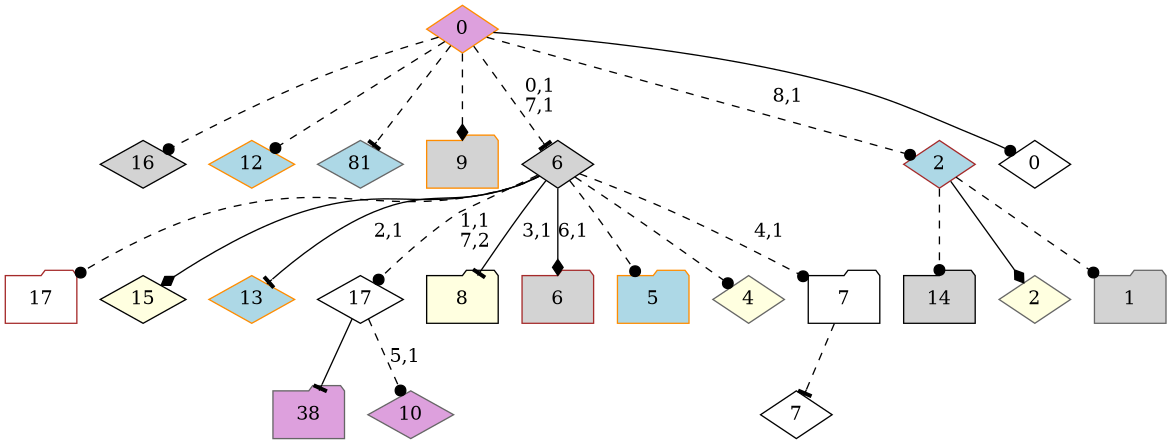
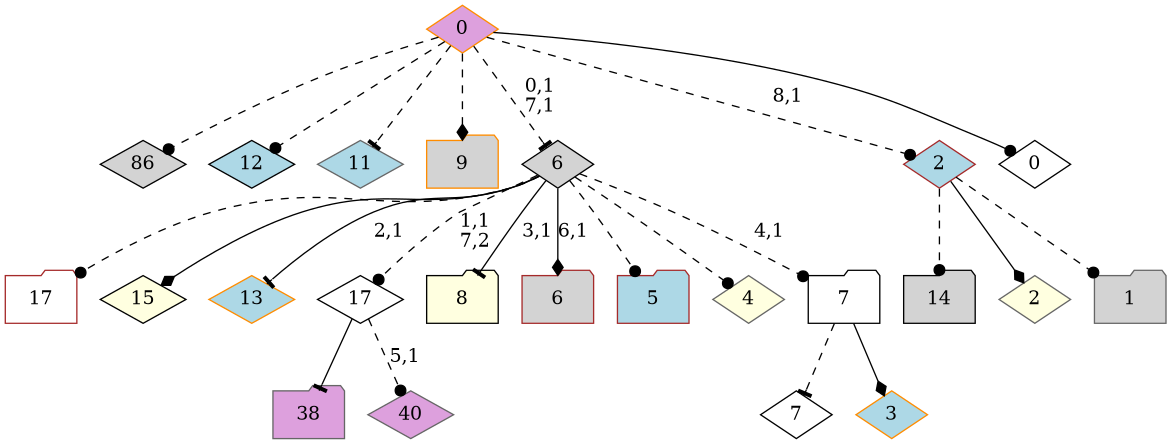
node "16": label "16" -> "86"
node "12": color darkorange -> black
node "81": label "81" -> "11"
node "5": color darkorange -> brown
node "10": label "10" -> "40"
node "3": added
